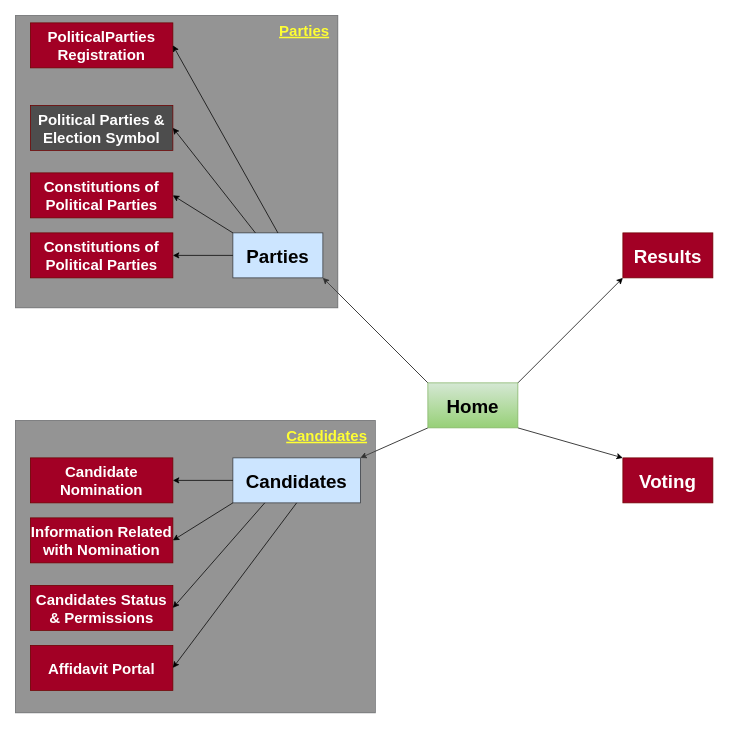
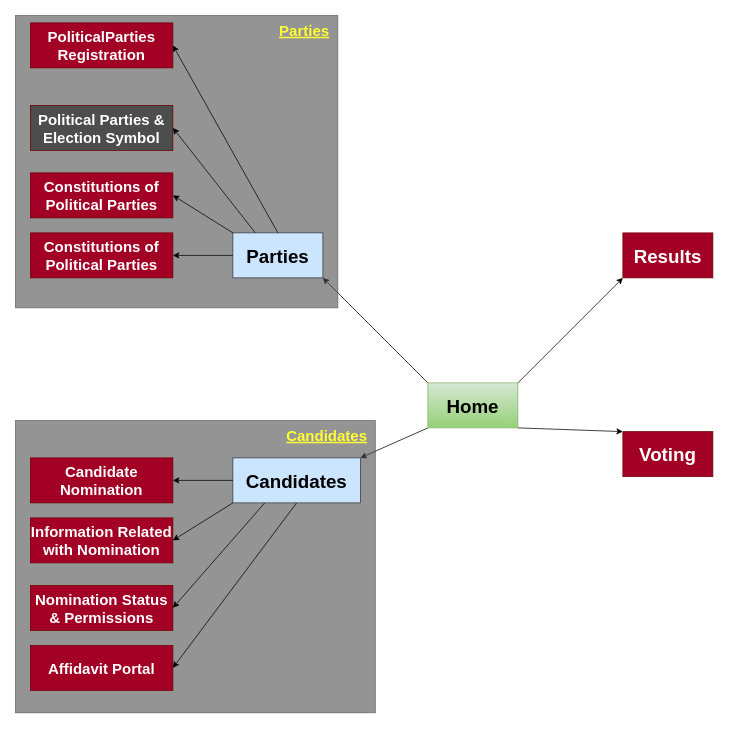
node "Voting": moved (668, 480) -> (668, 454)
node "Candidates Status & Permissions": label "Candidates Status & Permissions" -> "Nomination Status & Permissions"
